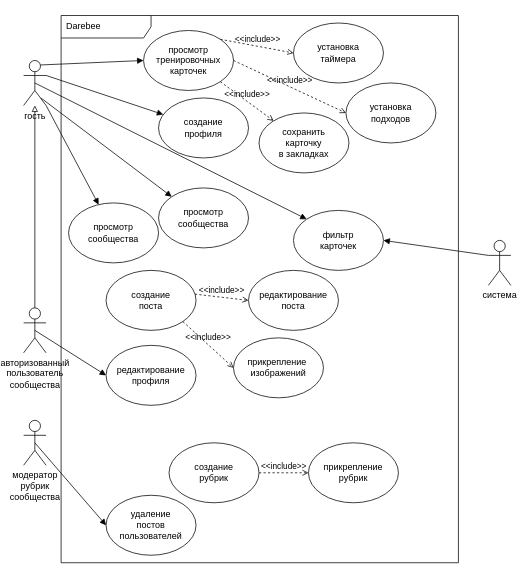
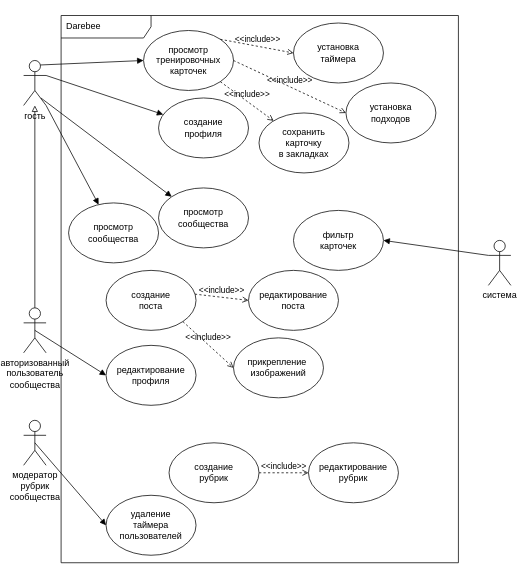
edge "гость" -> "фильтр карточек": removed
node "прикрепление рубрик": label "прикрепление рубрик" -> "редактирование рубрик"
node "удаление постов пользователей": label "удаление постов пользователей" -> "удаление таймера пользователей"
